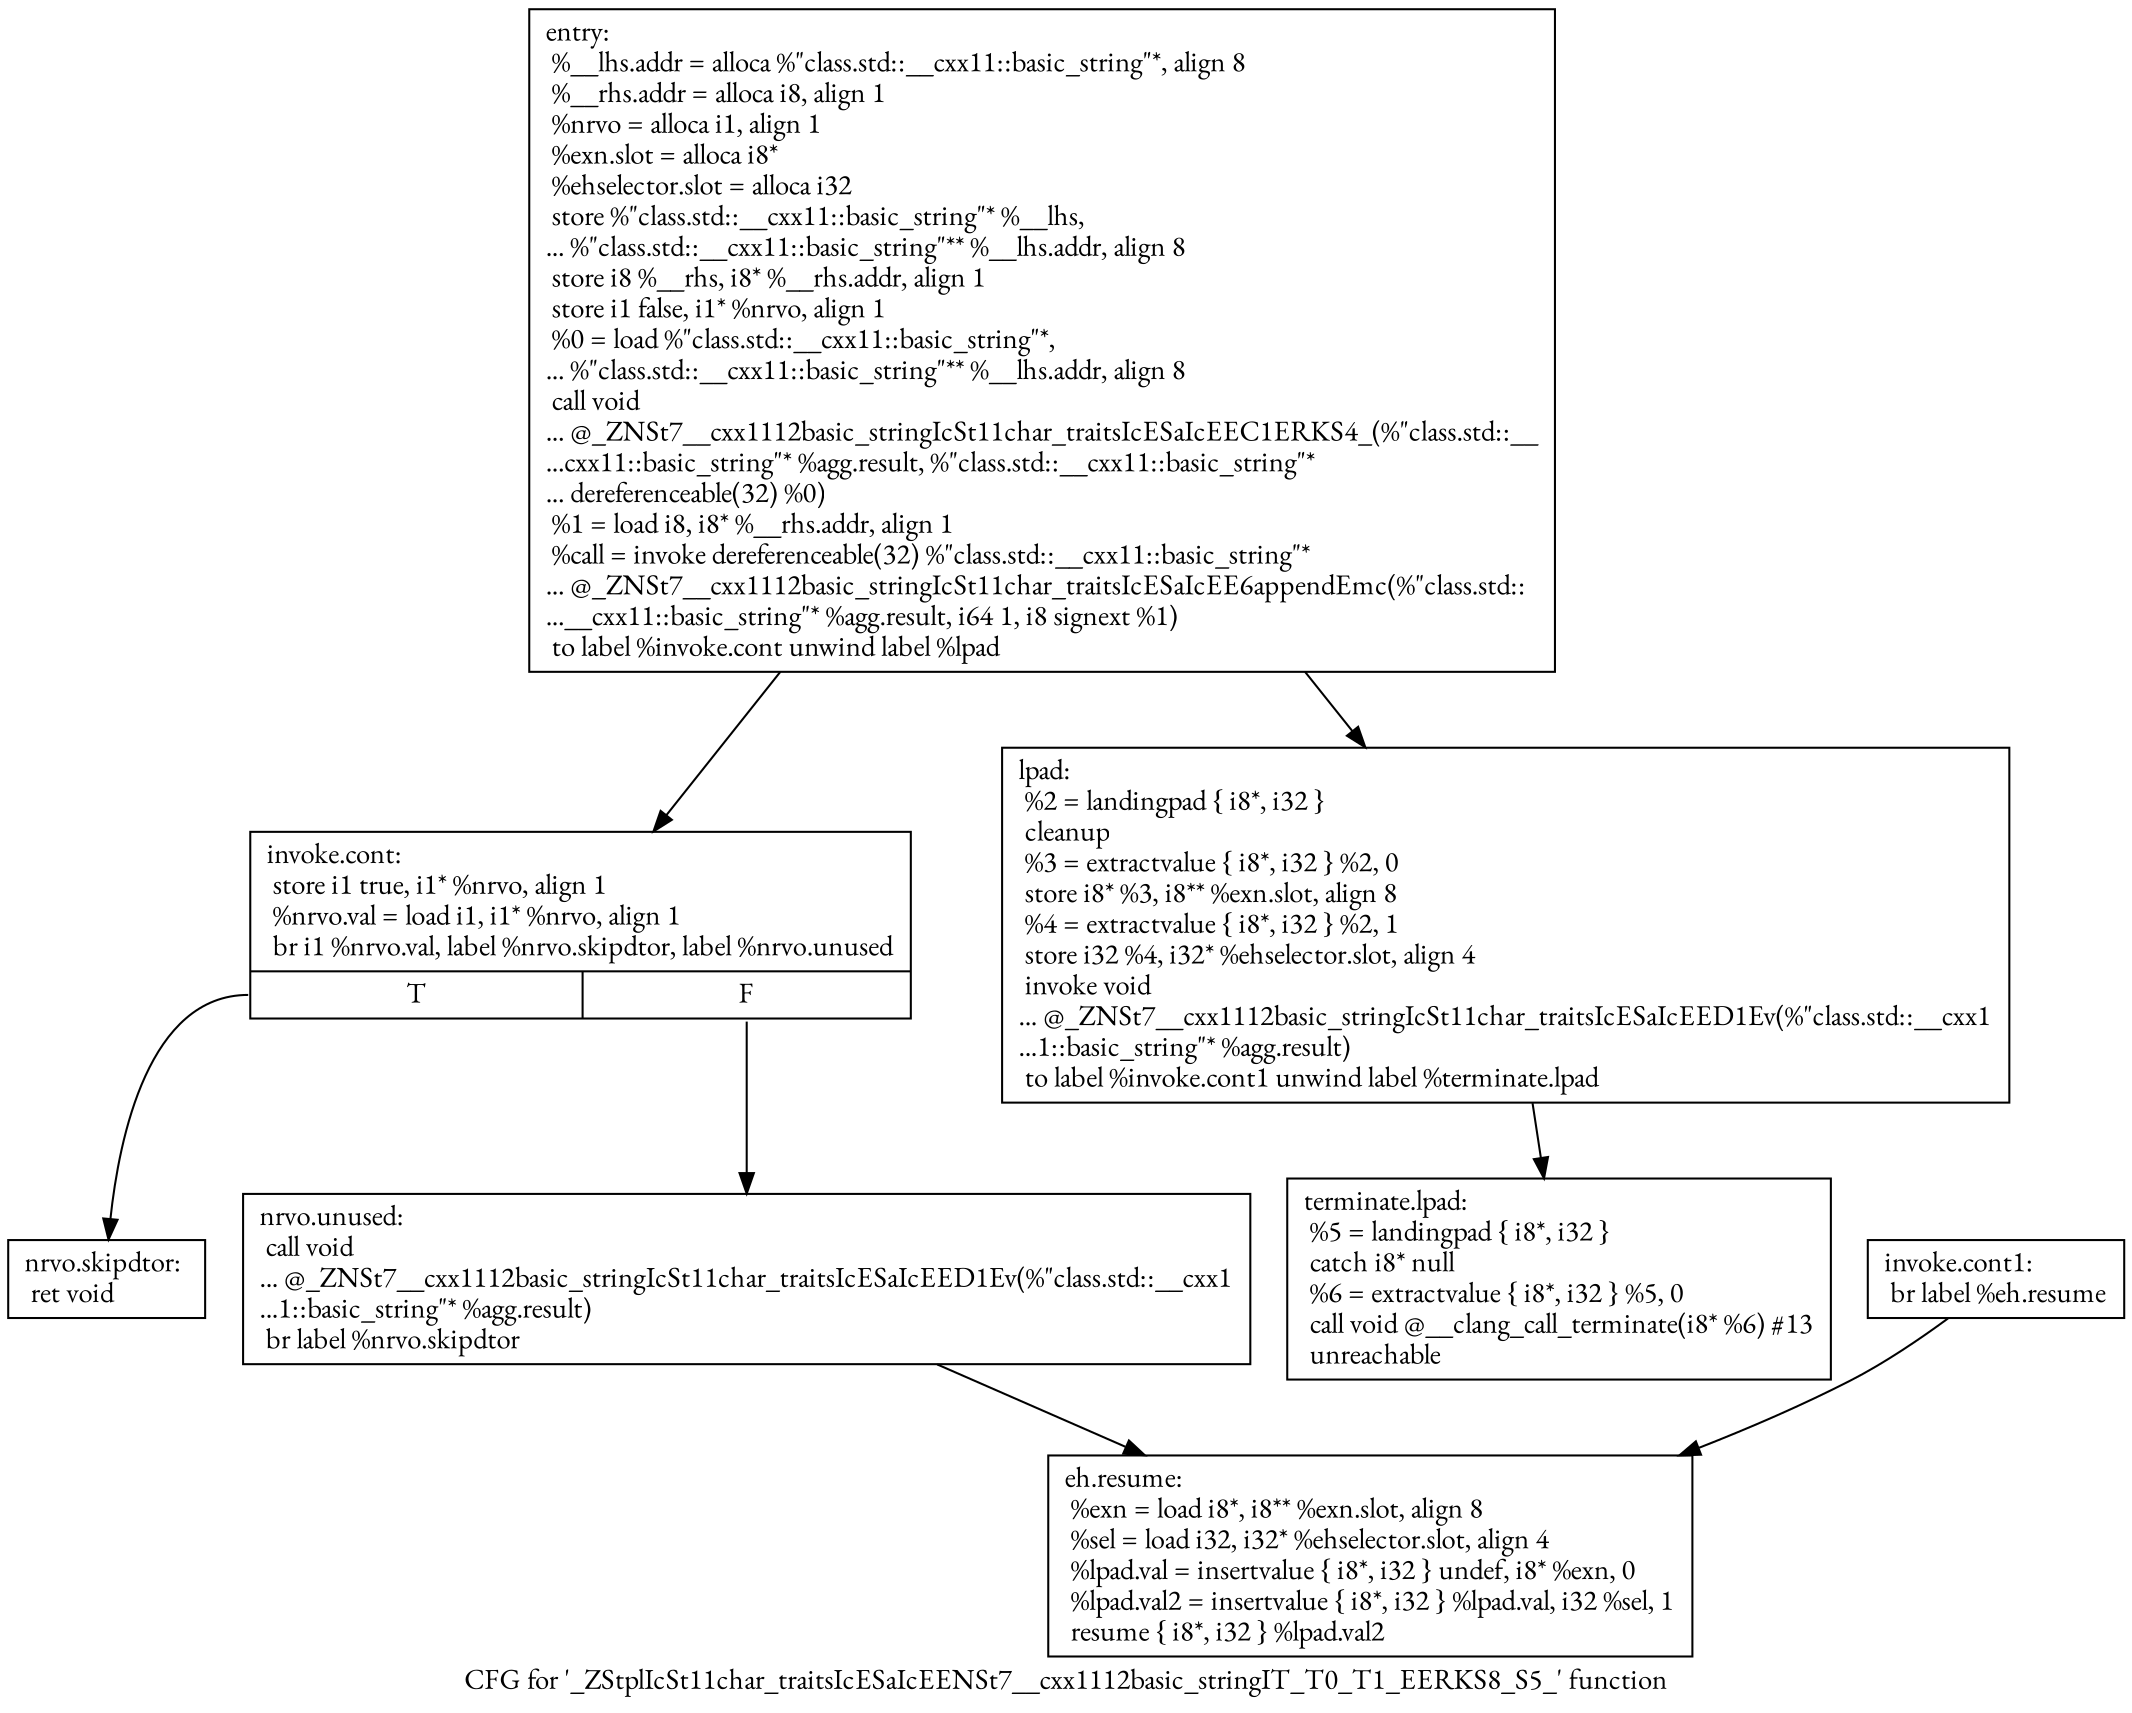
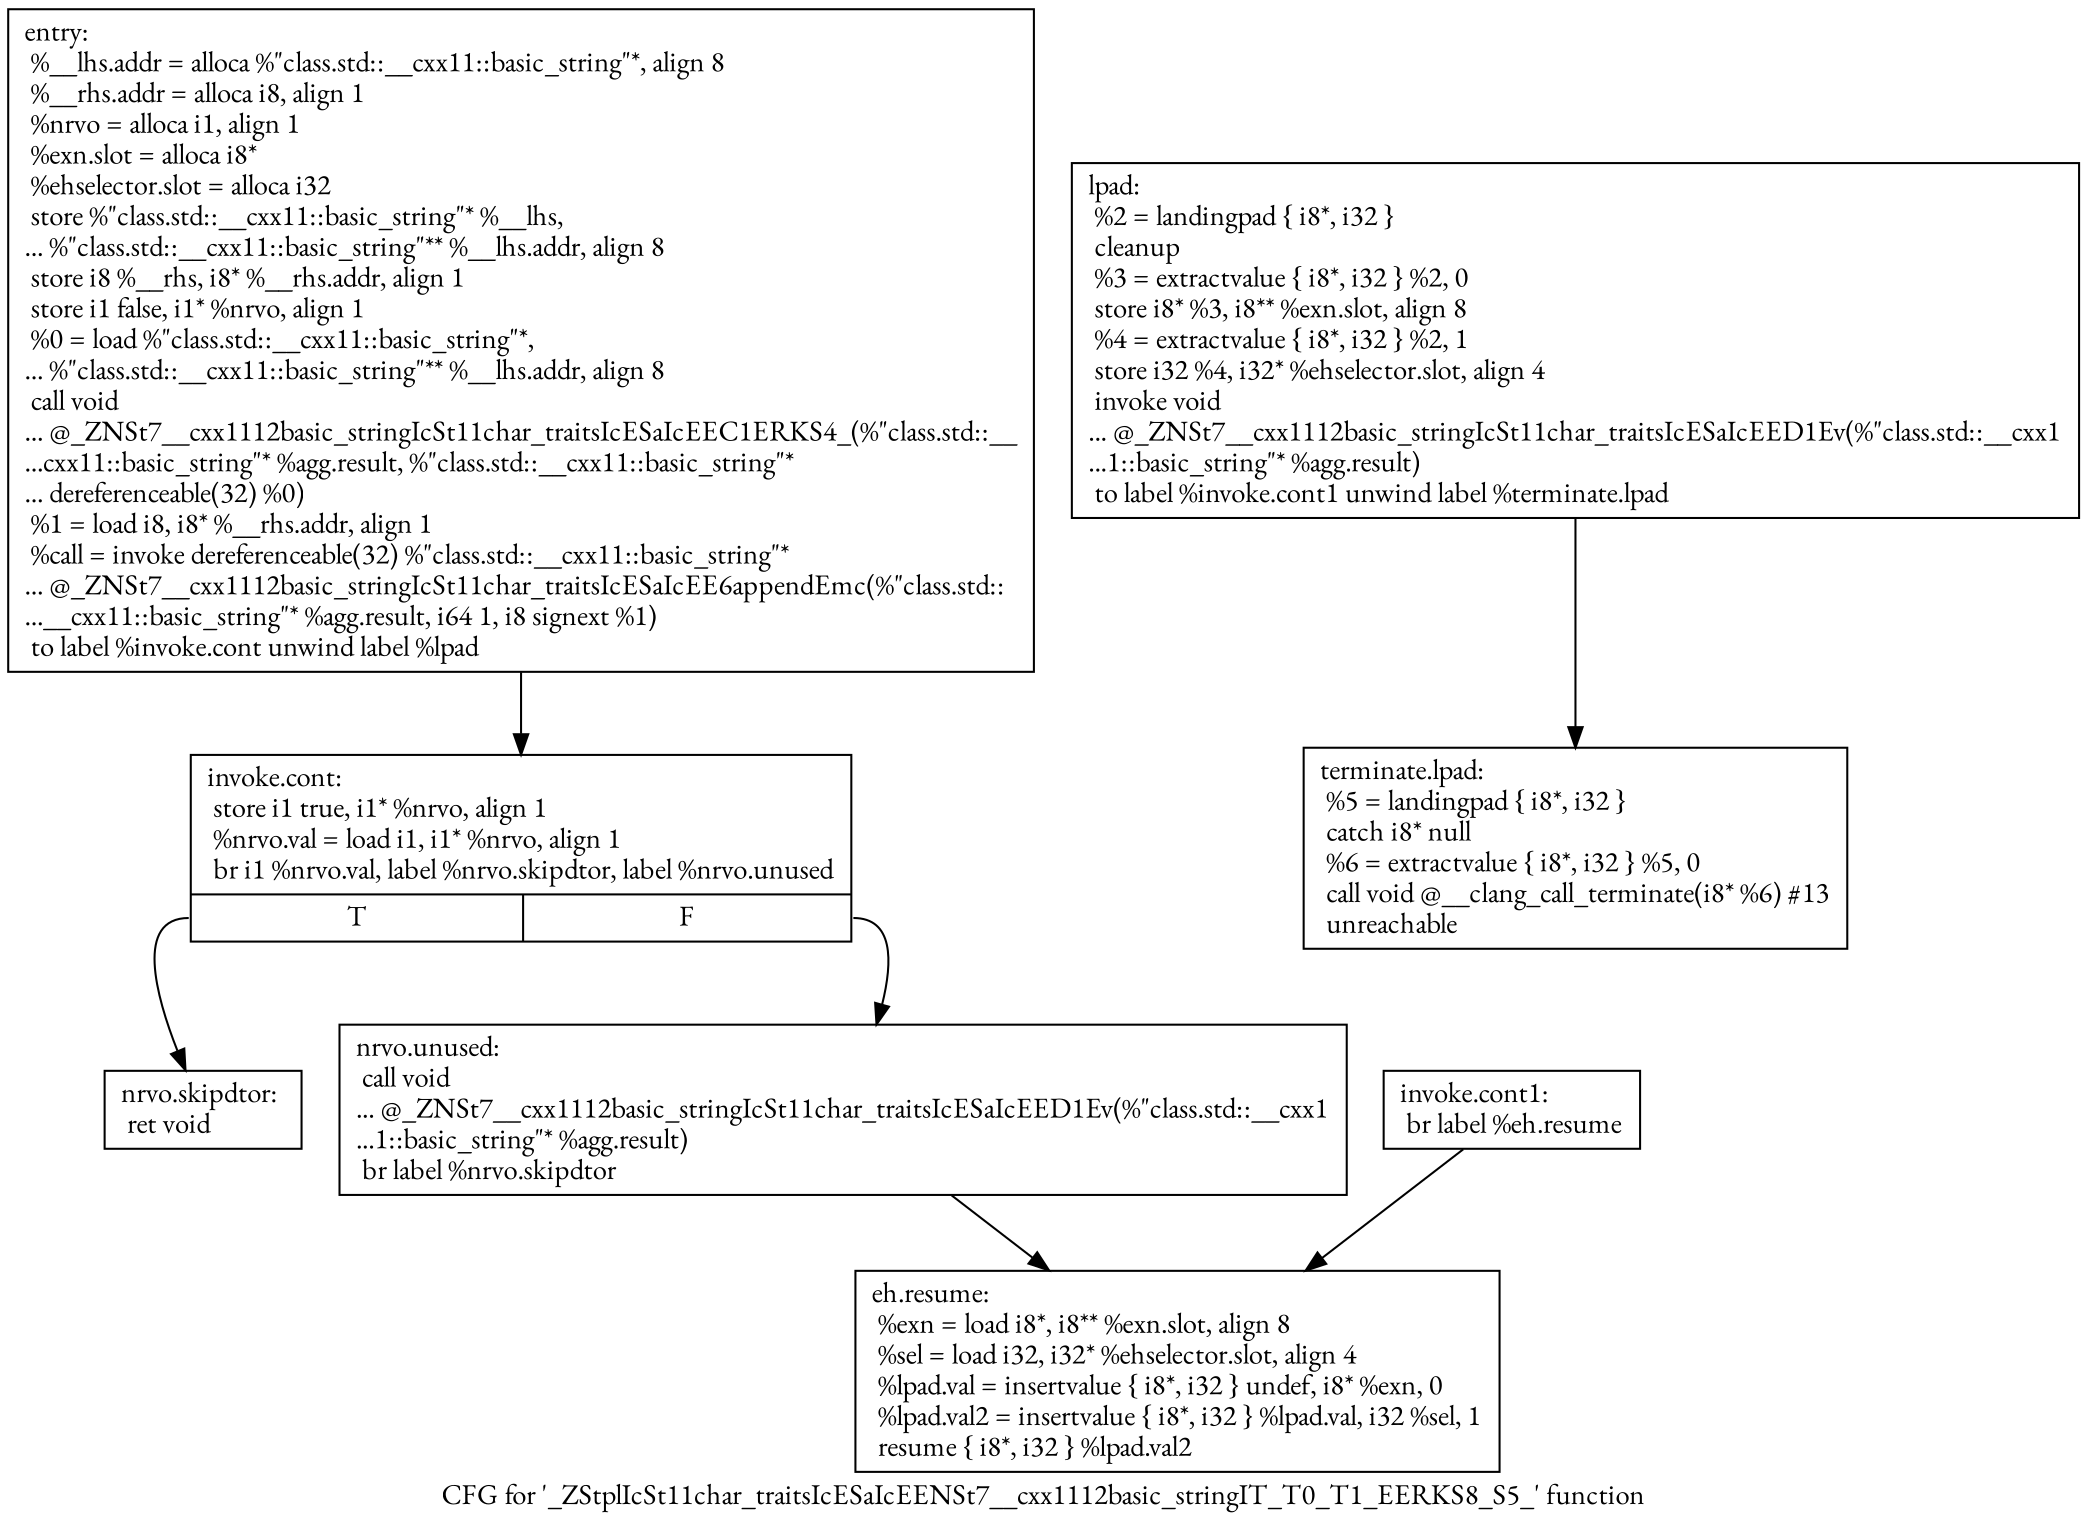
edge "entry:" -> "lpad:": removed
